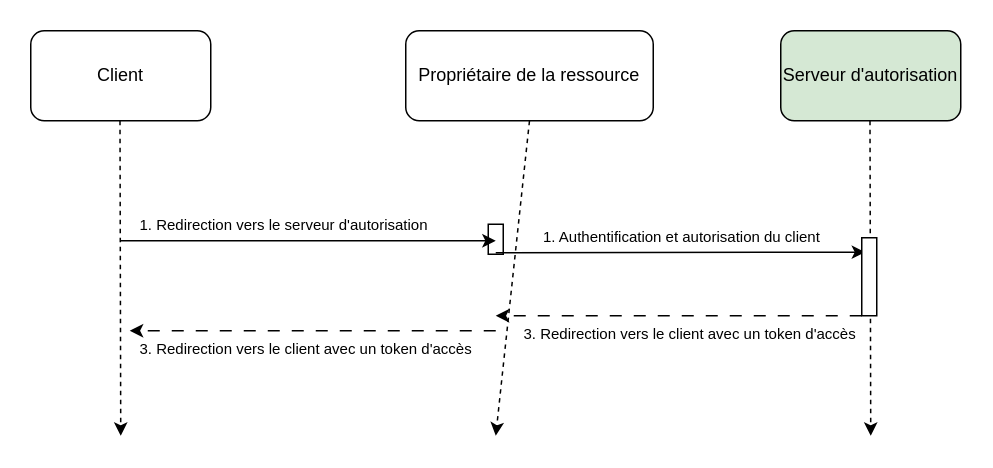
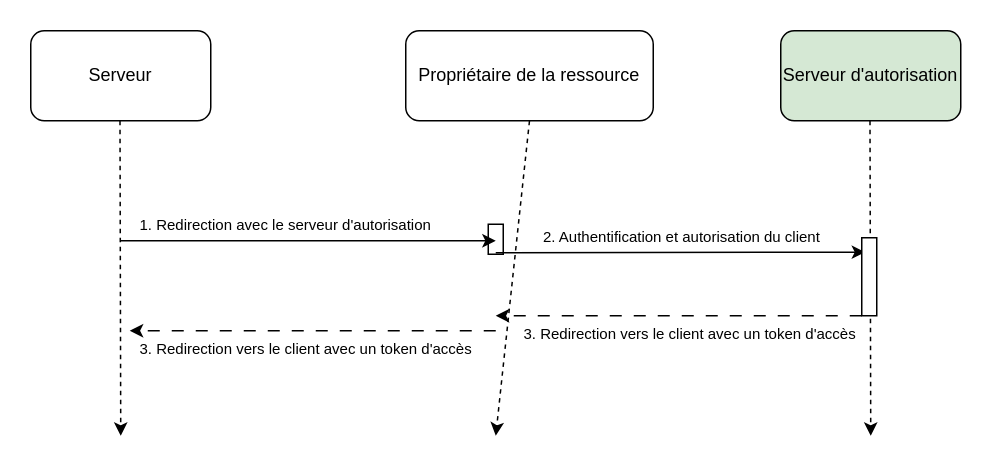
node "Client": label "Client" -> "Serveur"
node "1. Redirection vers le serveur d'autorisation": label "1. Redirection vers le serveur d'autorisation" -> "1. Redirection avec le serveur d'autorisation"
node "1. Authentification et autorisation du client": label "1. Authentification et autorisation du client" -> "2. Authentification et autorisation du client"
